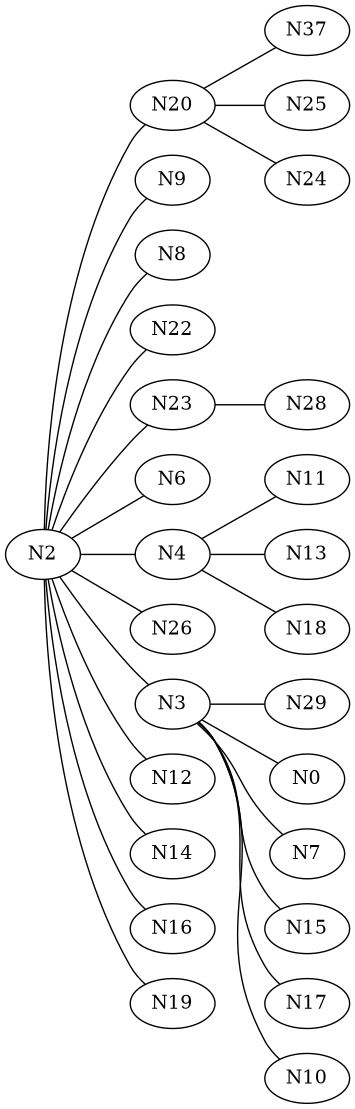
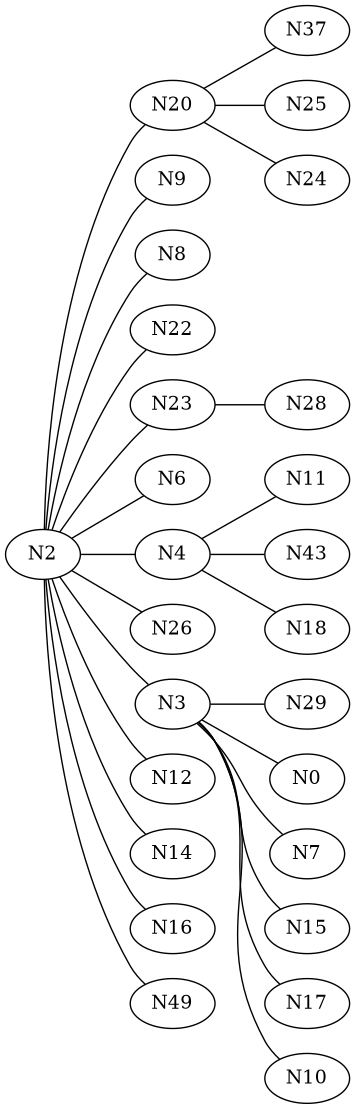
node "N13": label "N13" -> "N43"
node "N19": label "N19" -> "N49"
